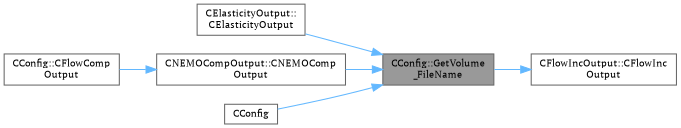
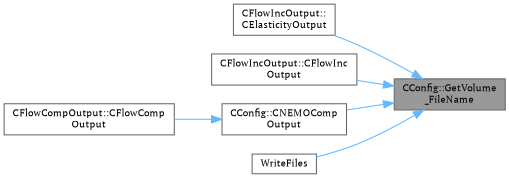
node "CElasticityOutput:: CElasticityOutput": label "CElasticityOutput:: CElasticityOutput" -> "CFlowIncOutput:: CElasticityOutput"
node "CConfig::CFlowComp Output": label "CConfig::CFlowComp Output" -> "CFlowCompOutput::CFlowComp Output"
node "CNEMOCompOutput::CNEMOComp Output": label "CNEMOCompOutput::CNEMOComp Output" -> "CConfig::CNEMOComp Output"
edge "CConfig::GetVolume _FileName" -> "CFlowIncOutput::CFlowInc Output": reversed
node "CConfig": label "CConfig" -> "WriteFiles"
